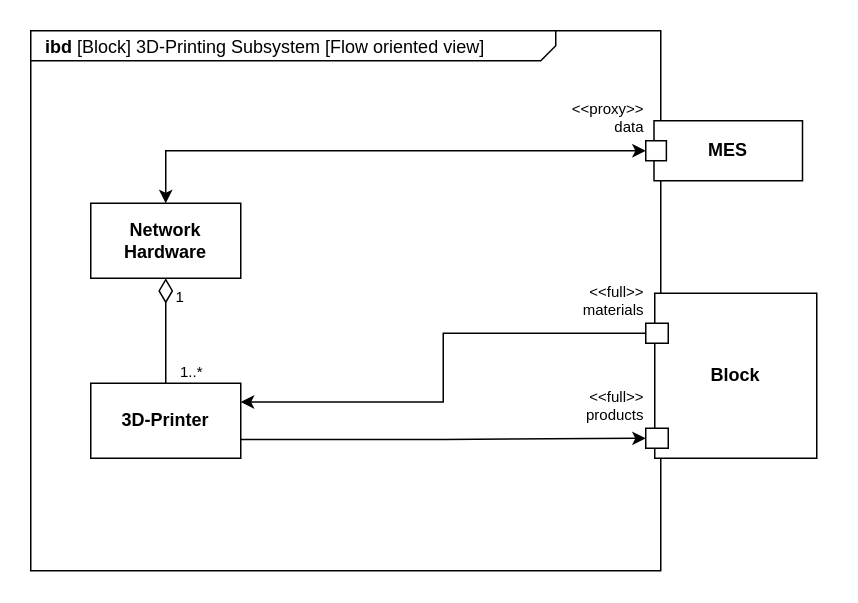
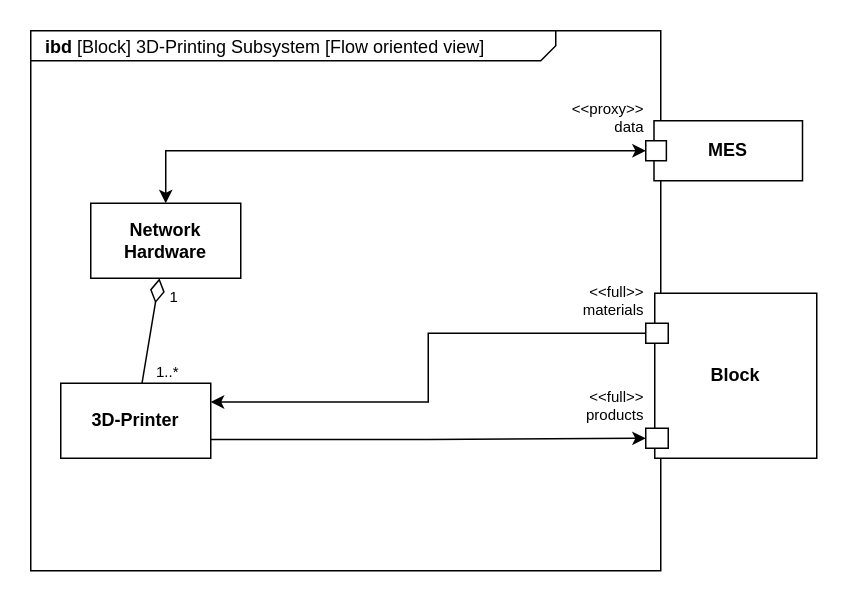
node "3D-Printer": moved (166, 421) -> (136, 421)
